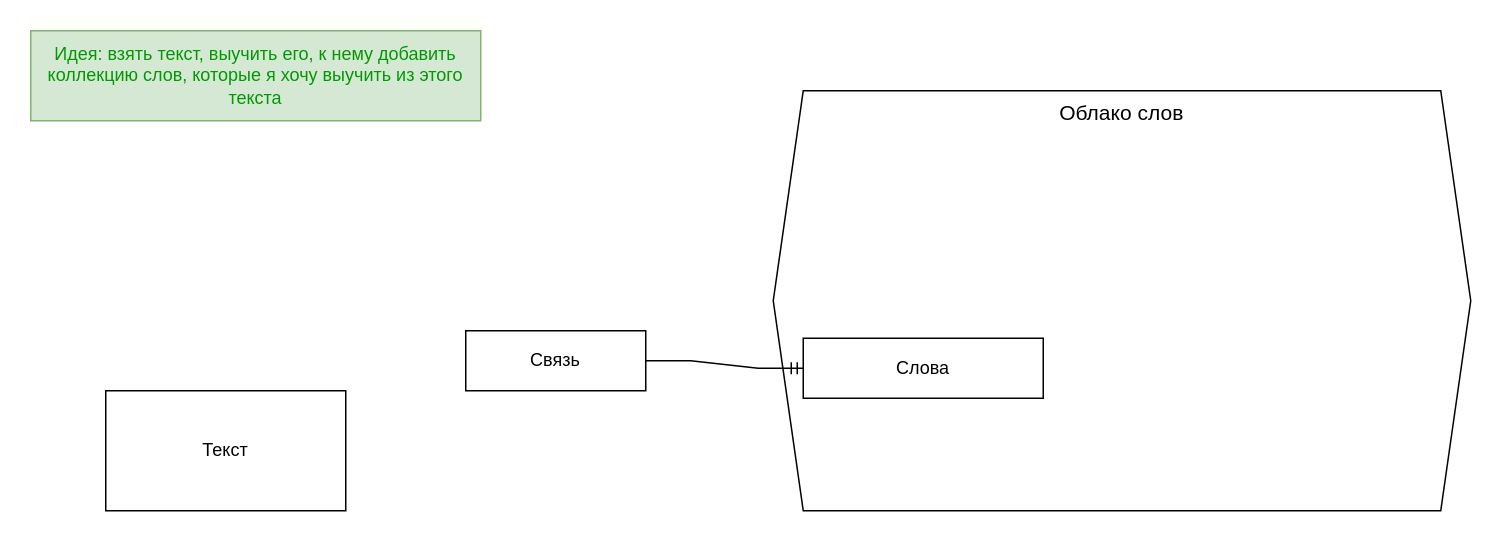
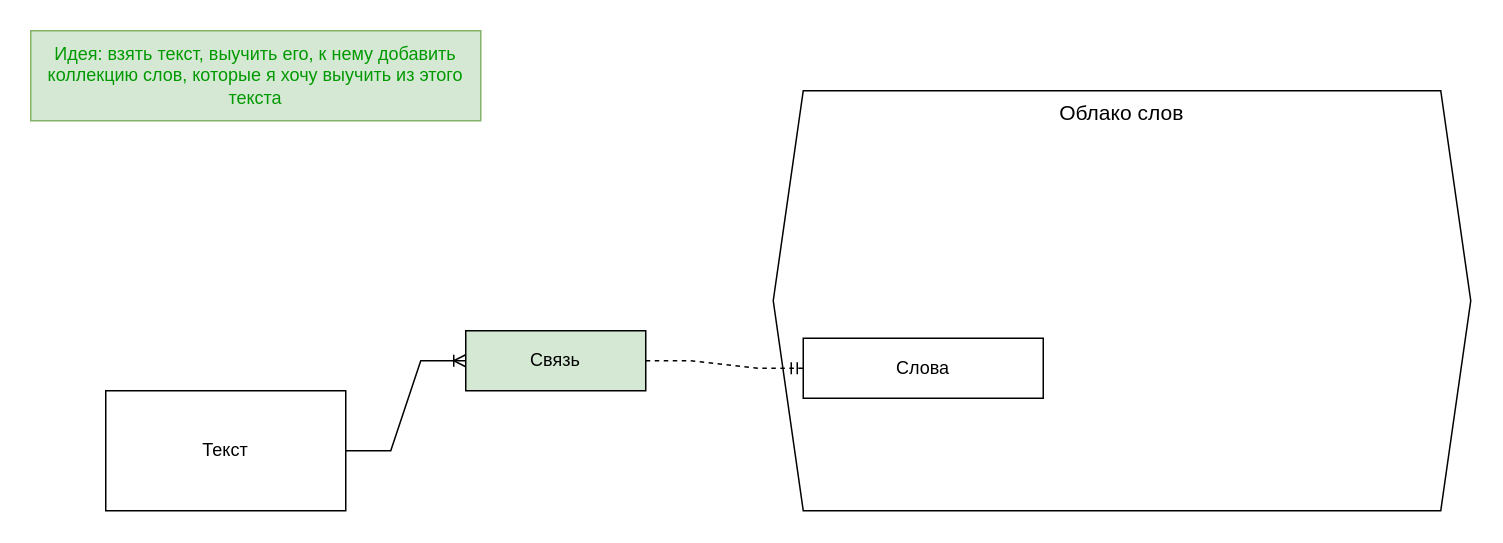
node "Связь": fillcolor #ffffff -> #d5e8d4
edge "Связь" -> "Слова": style solid -> dashed
edge "Текст" -> "Связь": added
